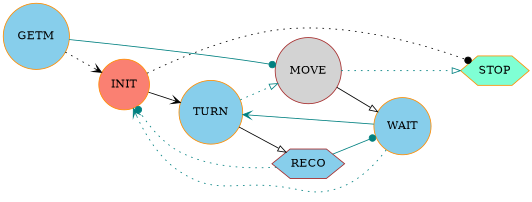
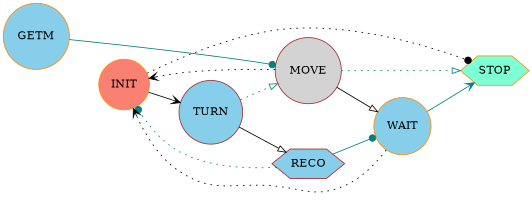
edge "GETM" -> "INIT": now "MOVE" -> "INIT"
node "TURN": color darkorange -> brown
edge "WAIT" -> "TURN": now "WAIT" -> "STOP"
edge "WAIT" -> "INIT": color teal -> black
